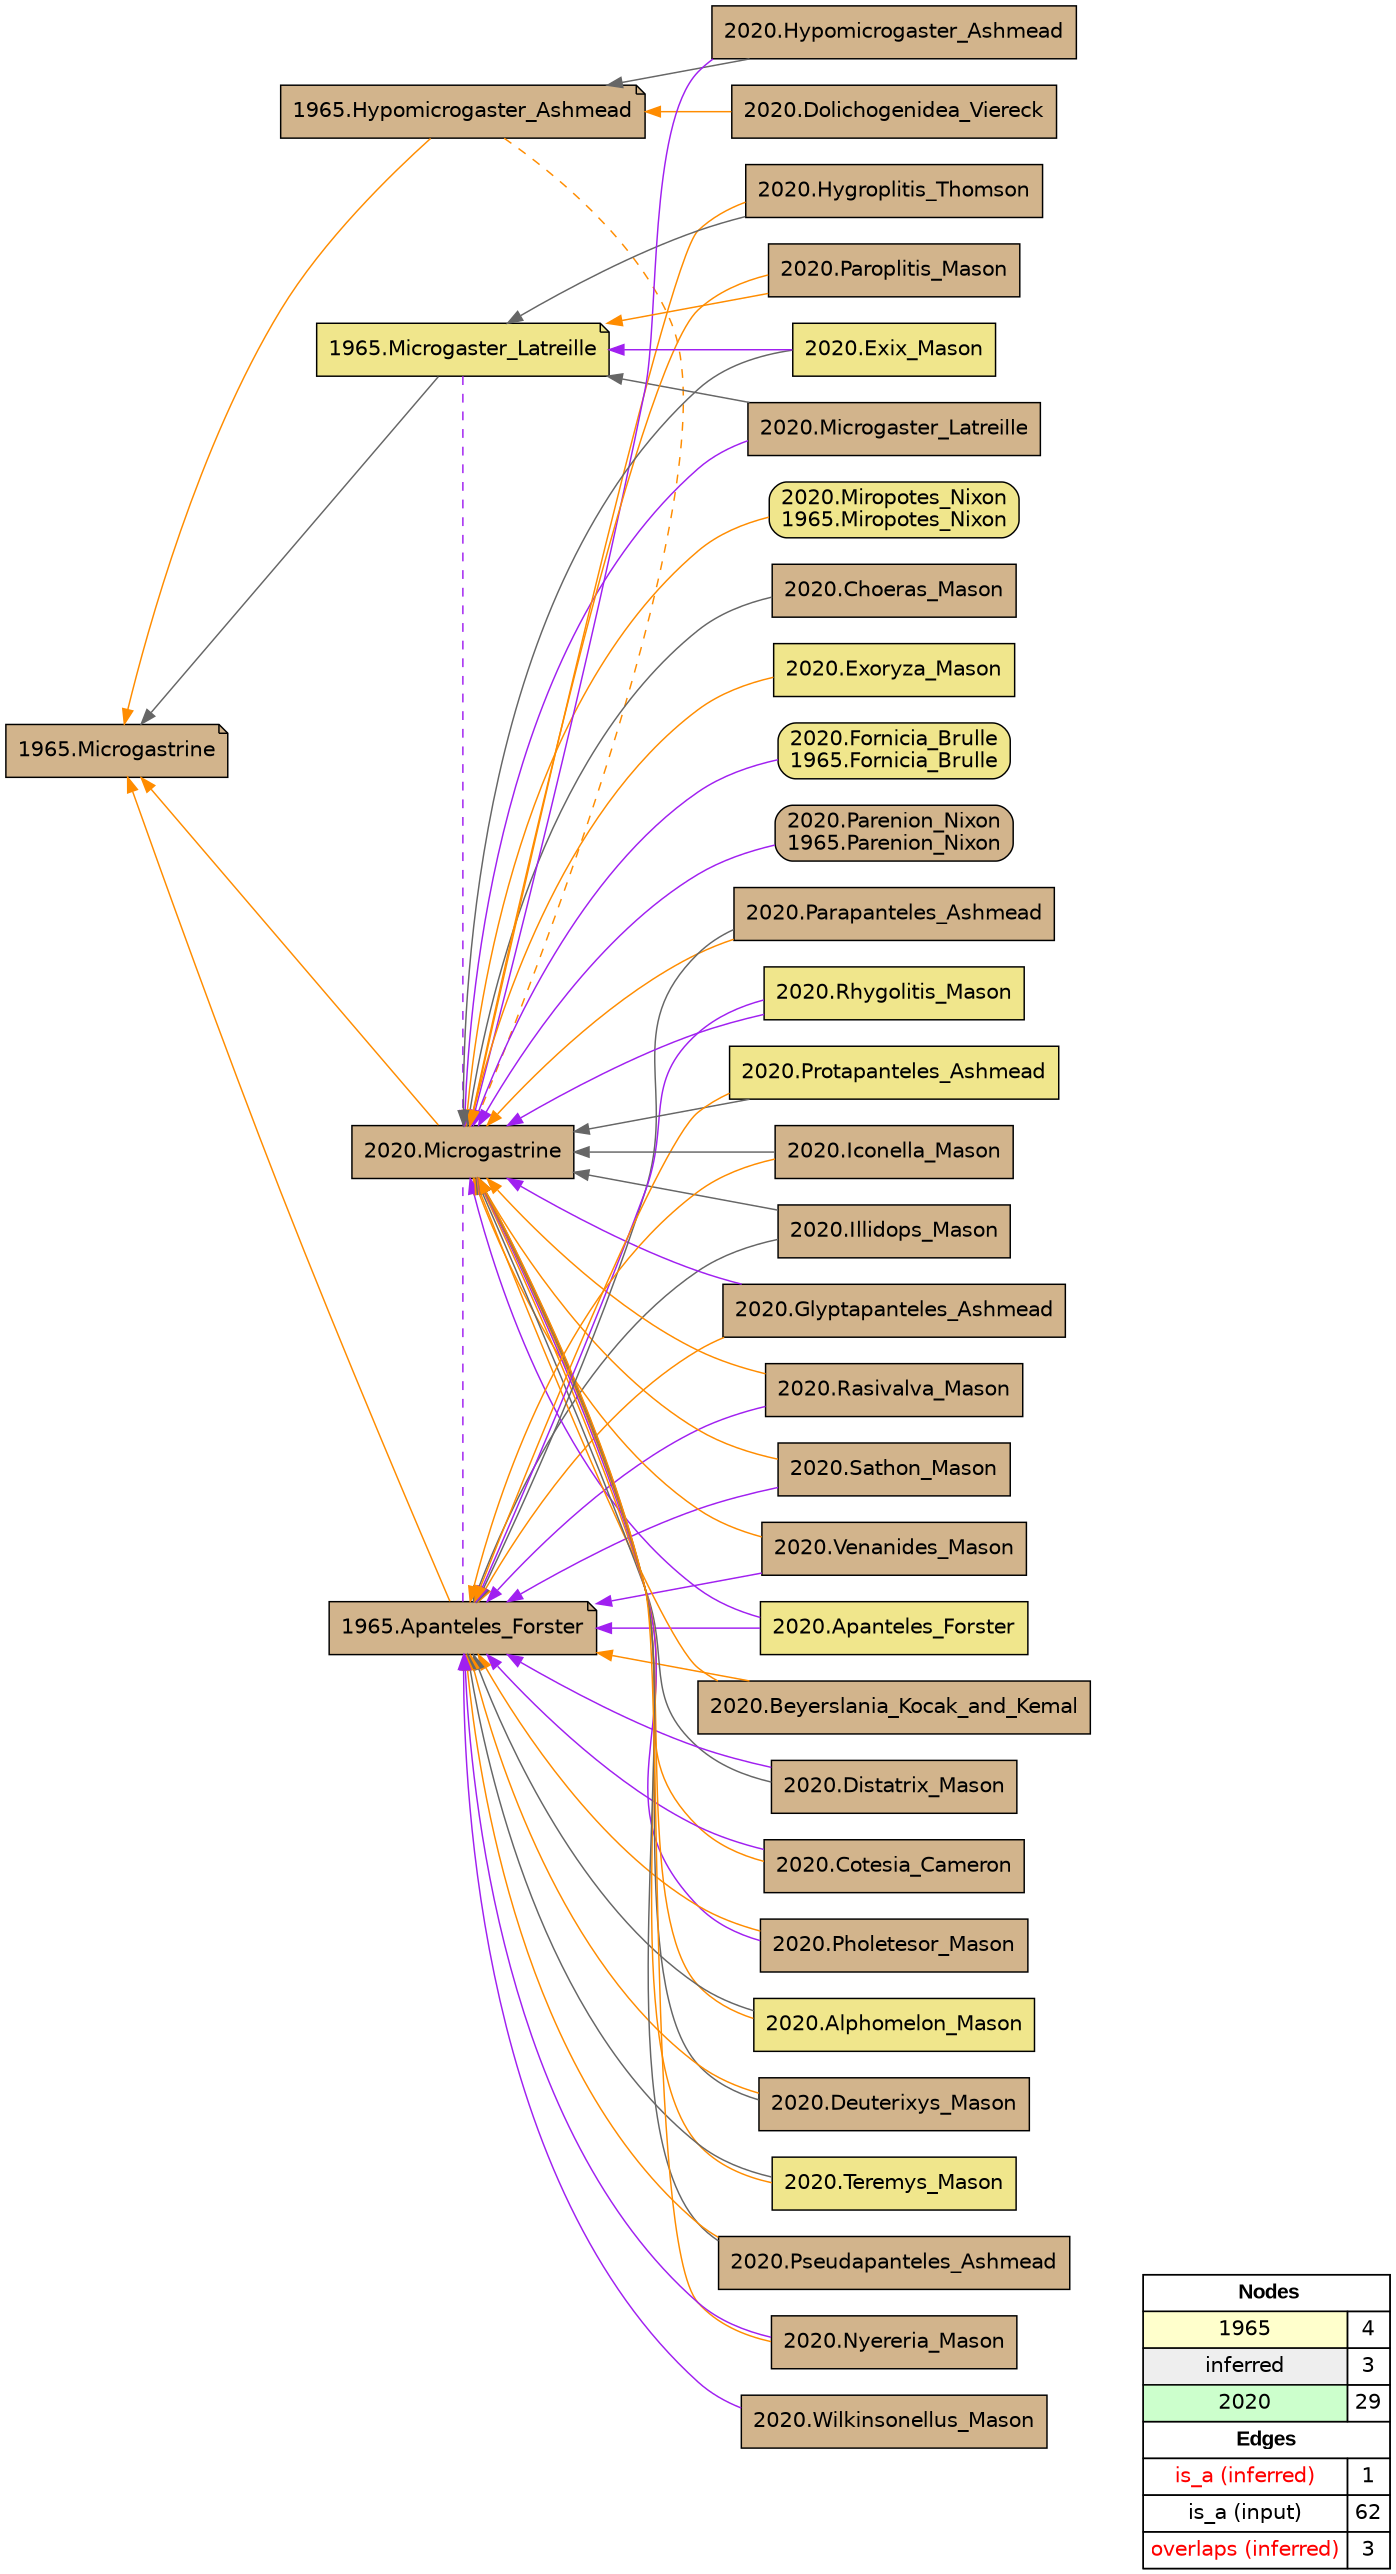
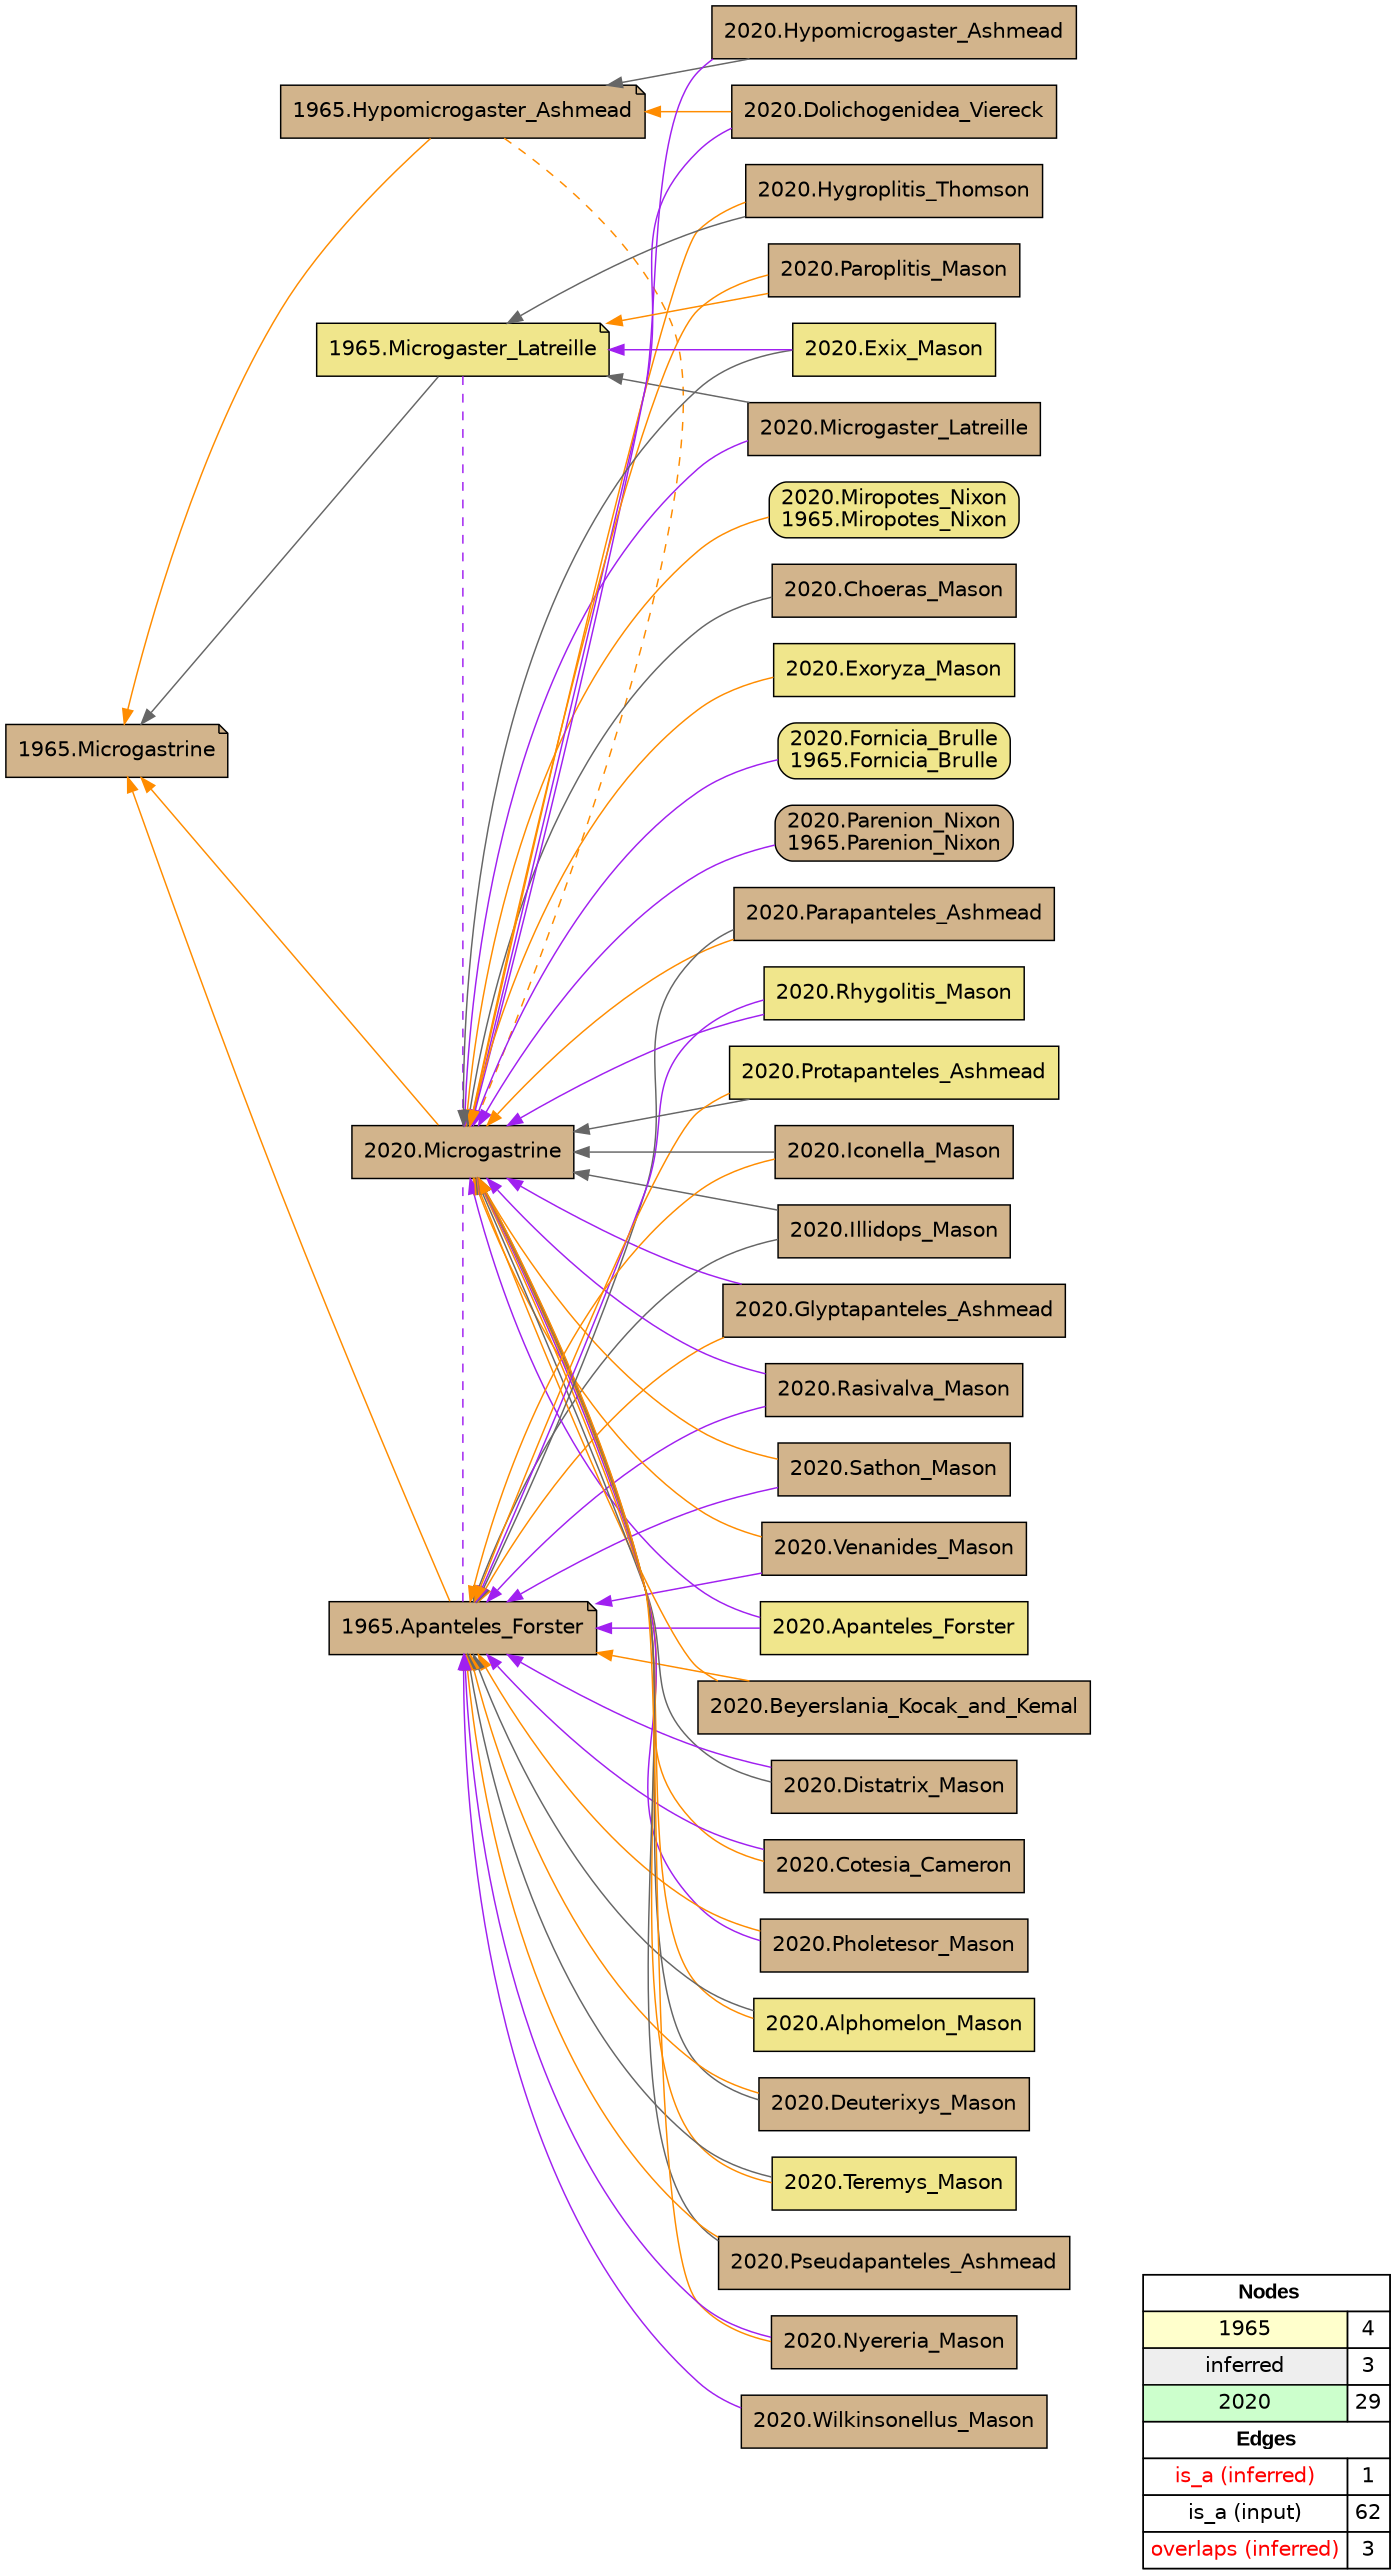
edge "2020.Dolichogenidea_Viereck" -> "2020.Microgastrine": added
edge "2020.Rasivalva_Mason" -> "2020.Microgastrine": color darkorange -> purple
